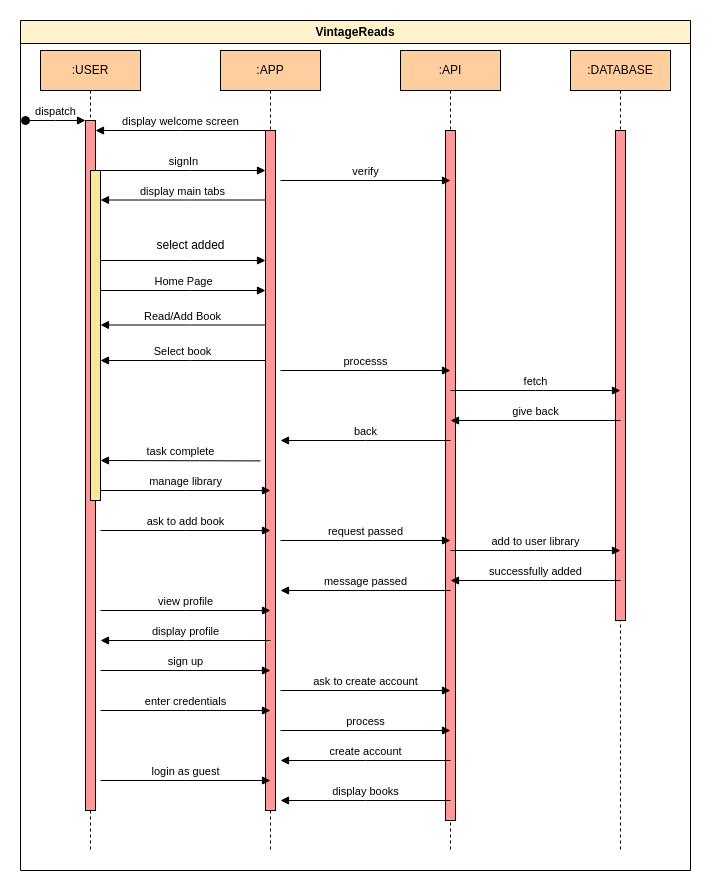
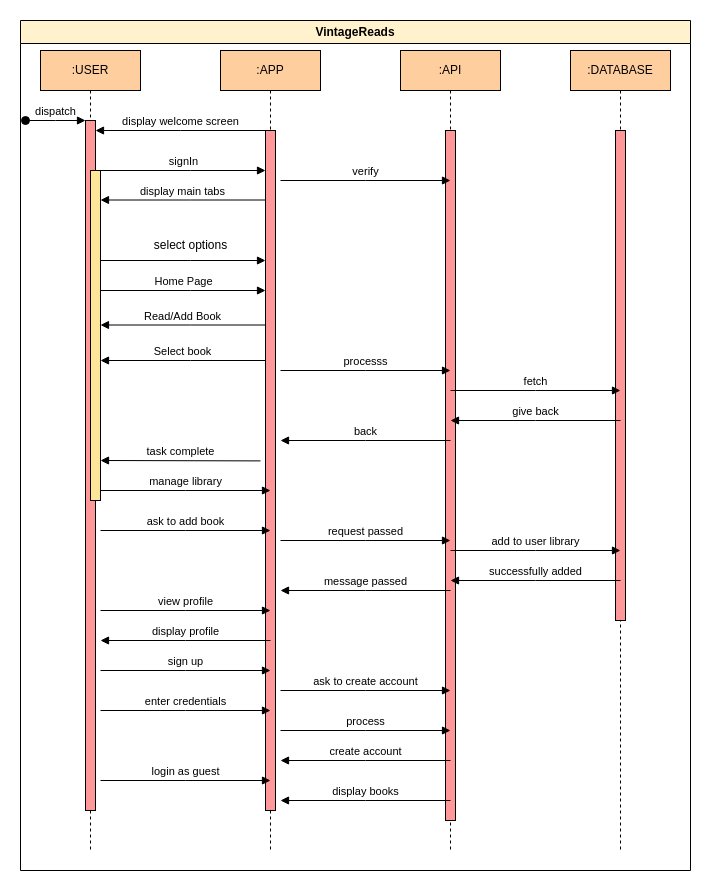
node "select added": label "select added" -> "select options"
